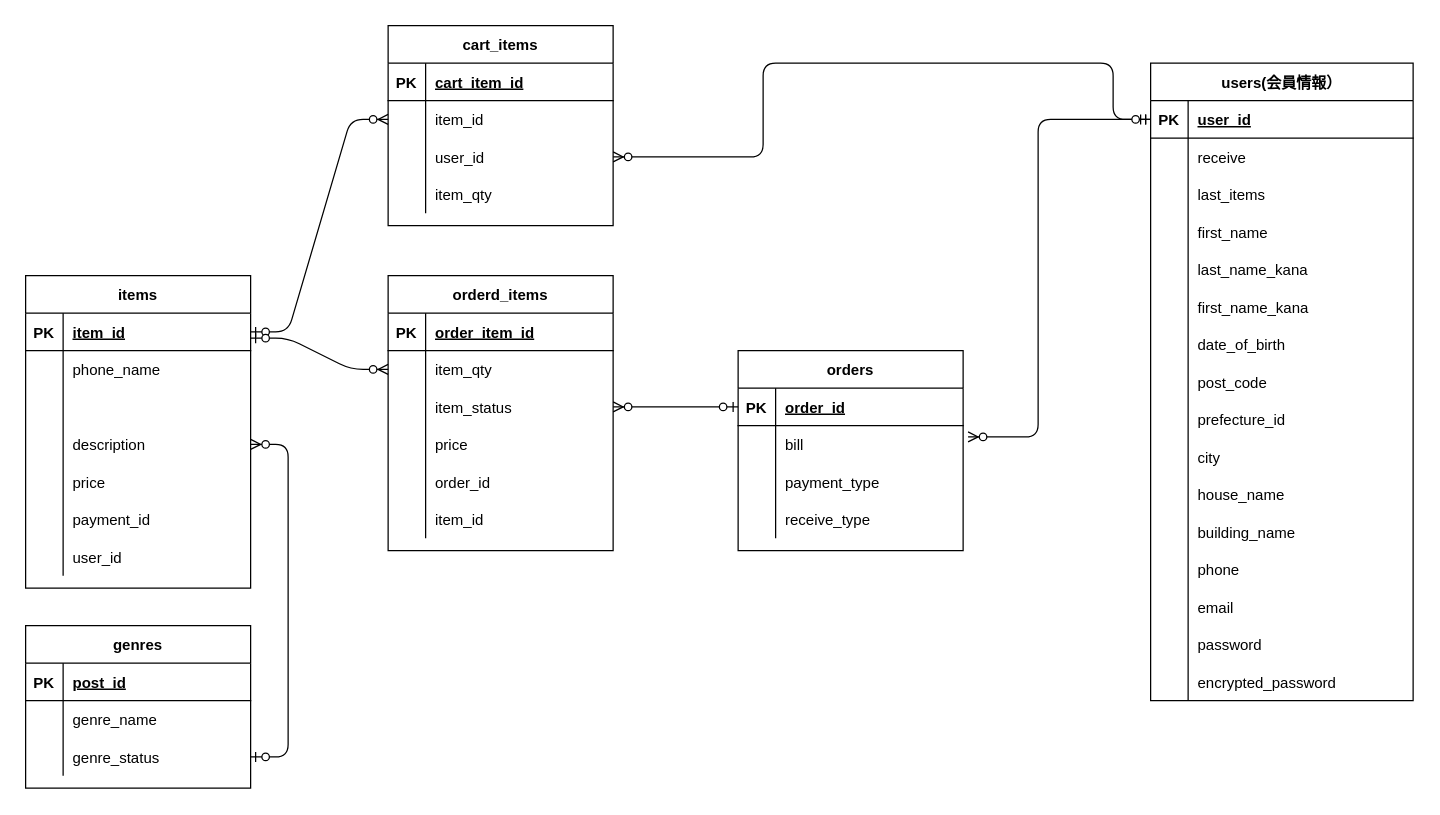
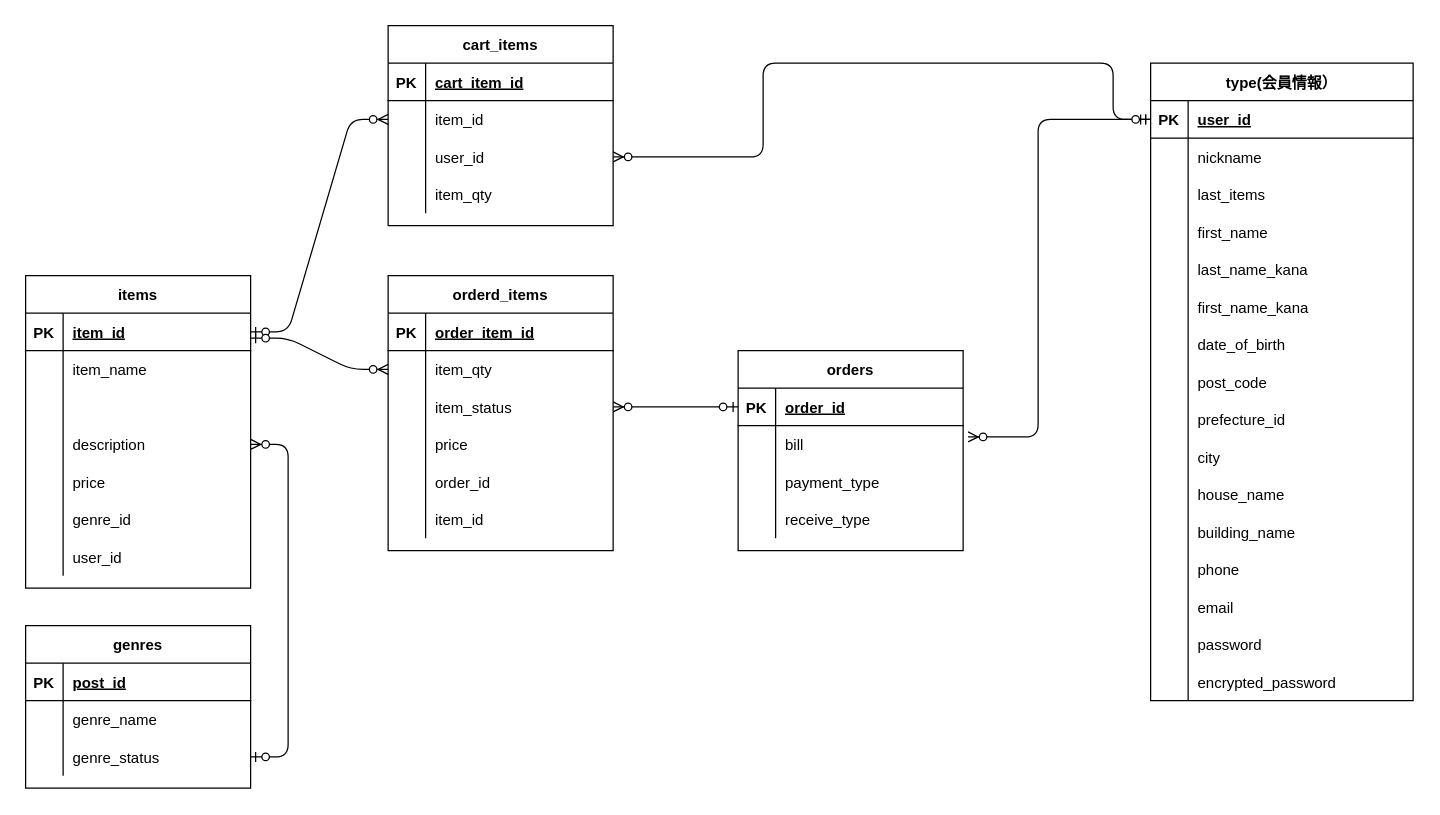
node "users(会員情報）": label "users(会員情報）" -> "type(会員情報）"
node "receive": label "receive" -> "nickname"
node "phone_name": label "phone_name" -> "item_name"
node "payment_id": label "payment_id" -> "genre_id"
